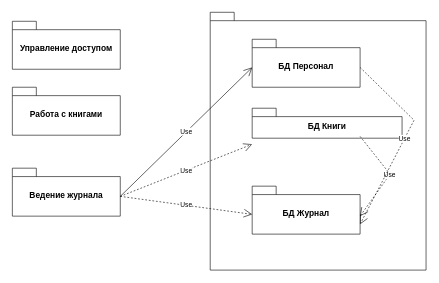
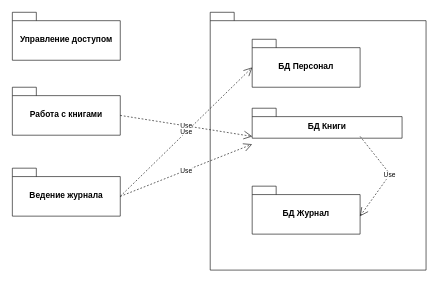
node "Управление доступом": moved (66, 45) -> (66, 36)
edge "Работа с книгами" -> "БД Книги": added, label "Use"
edge "БД Персонал" -> "БД Журнал": removed, label "Use"
edge "Ведение журнала" -> "БД Персонал": style solid -> dashed
edge "Ведение журнала" -> "БД Журнал": removed, label "Use"
